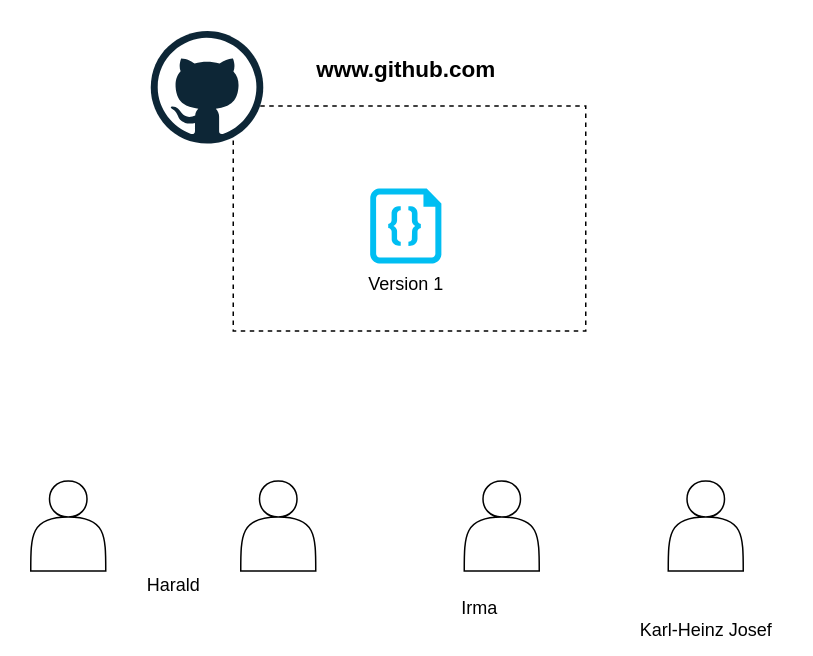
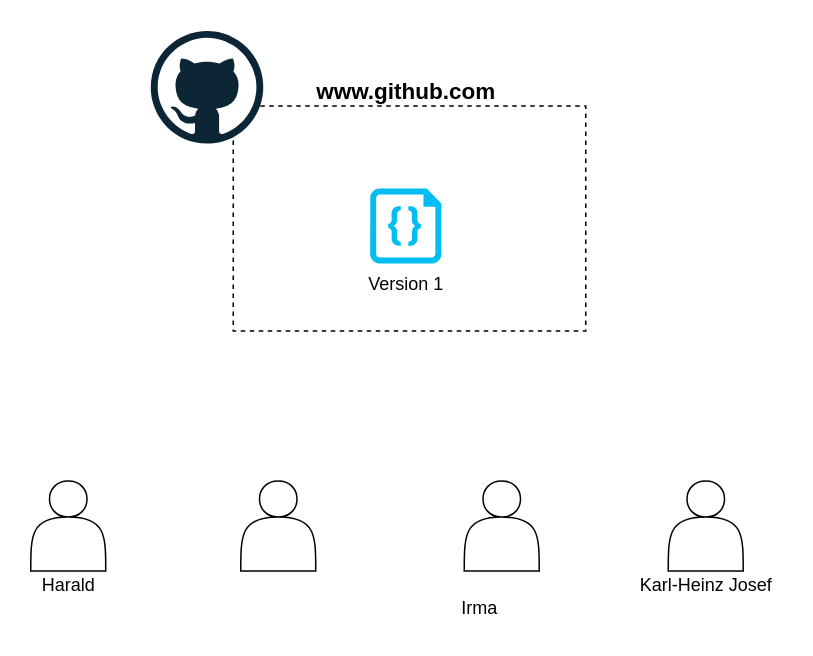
node "www.github.com": moved (406, 68) -> (406, 91)
node "Harald": moved (173, 586) -> (68, 586)
node "Karl-Heinz Josef": moved (706, 631) -> (706, 586)
